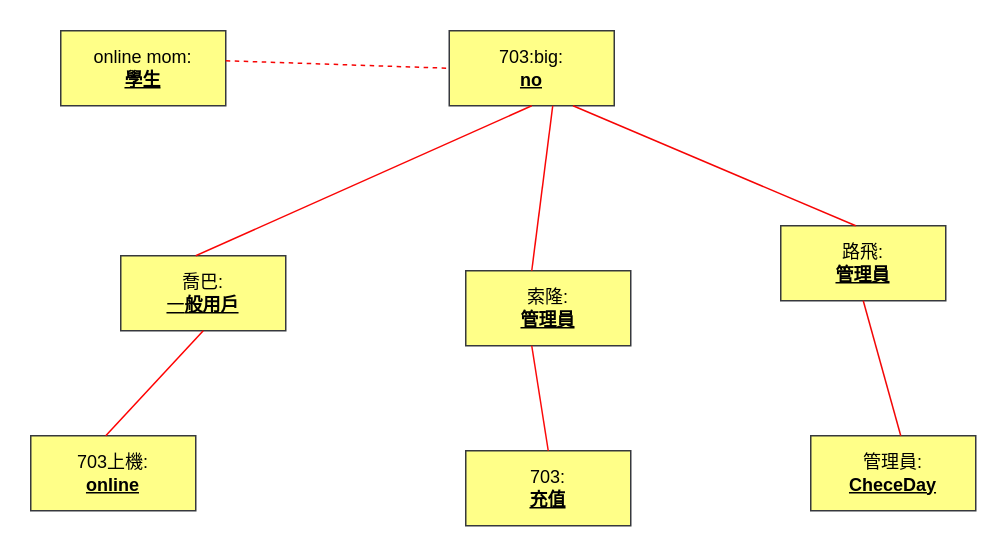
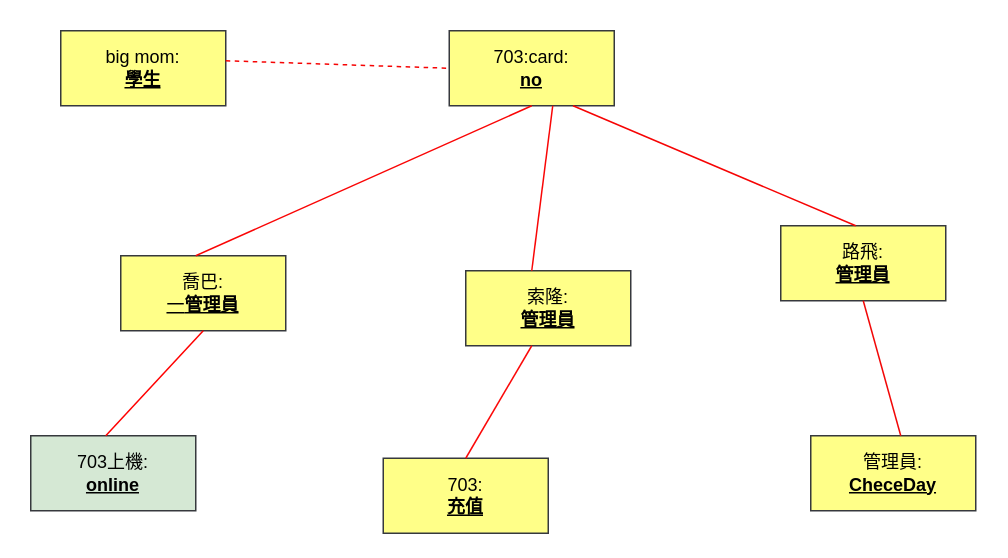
node "online mom: 學生": label "online mom: 學生" -> "big mom: 學生"
node "703:big: no": label "703:big: no" -> "703:card: no"
node "喬巴: 一般用戶": label "喬巴: 一般用戶" -> "喬巴: 一管理員"
node "703上機: online": fillcolor #ffff88 -> #d5e8d4
node "703: 充值": moved (548, 488) -> (466, 496)
